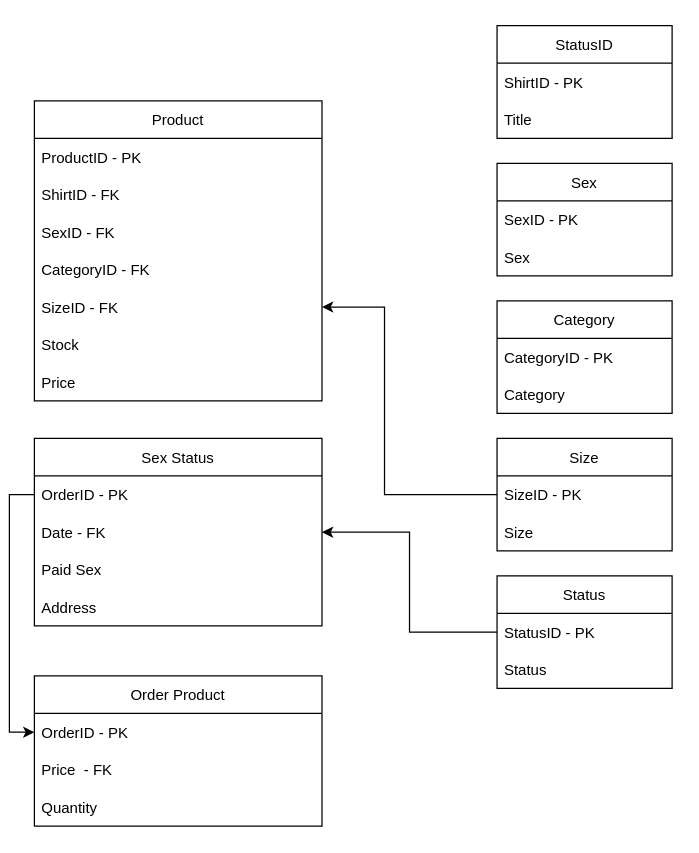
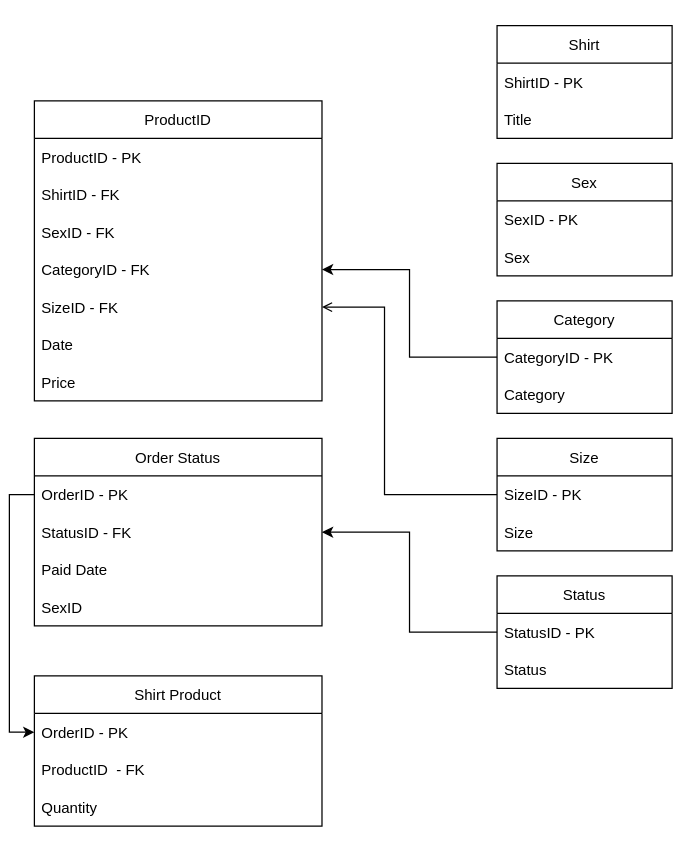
node "StatusID": label "StatusID" -> "Shirt"
node "Product": label "Product" -> "ProductID"
edge "SizeID - PK" -> "SizeID - FK": arrowhead classic -> open
edge "CategoryID - PK" -> "CategoryID - FK": added
node "Stock": label "Stock" -> "Date"
node "Sex Status": label "Sex Status" -> "Order Status"
node "Date - FK": label "Date - FK" -> "StatusID - FK"
node "Paid Sex": label "Paid Sex" -> "Paid Date"
node "Address": label "Address" -> "SexID"
node "Order Product": label "Order Product" -> "Shirt Product"
node "Price - FK": label "Price - FK" -> "ProductID - FK"
